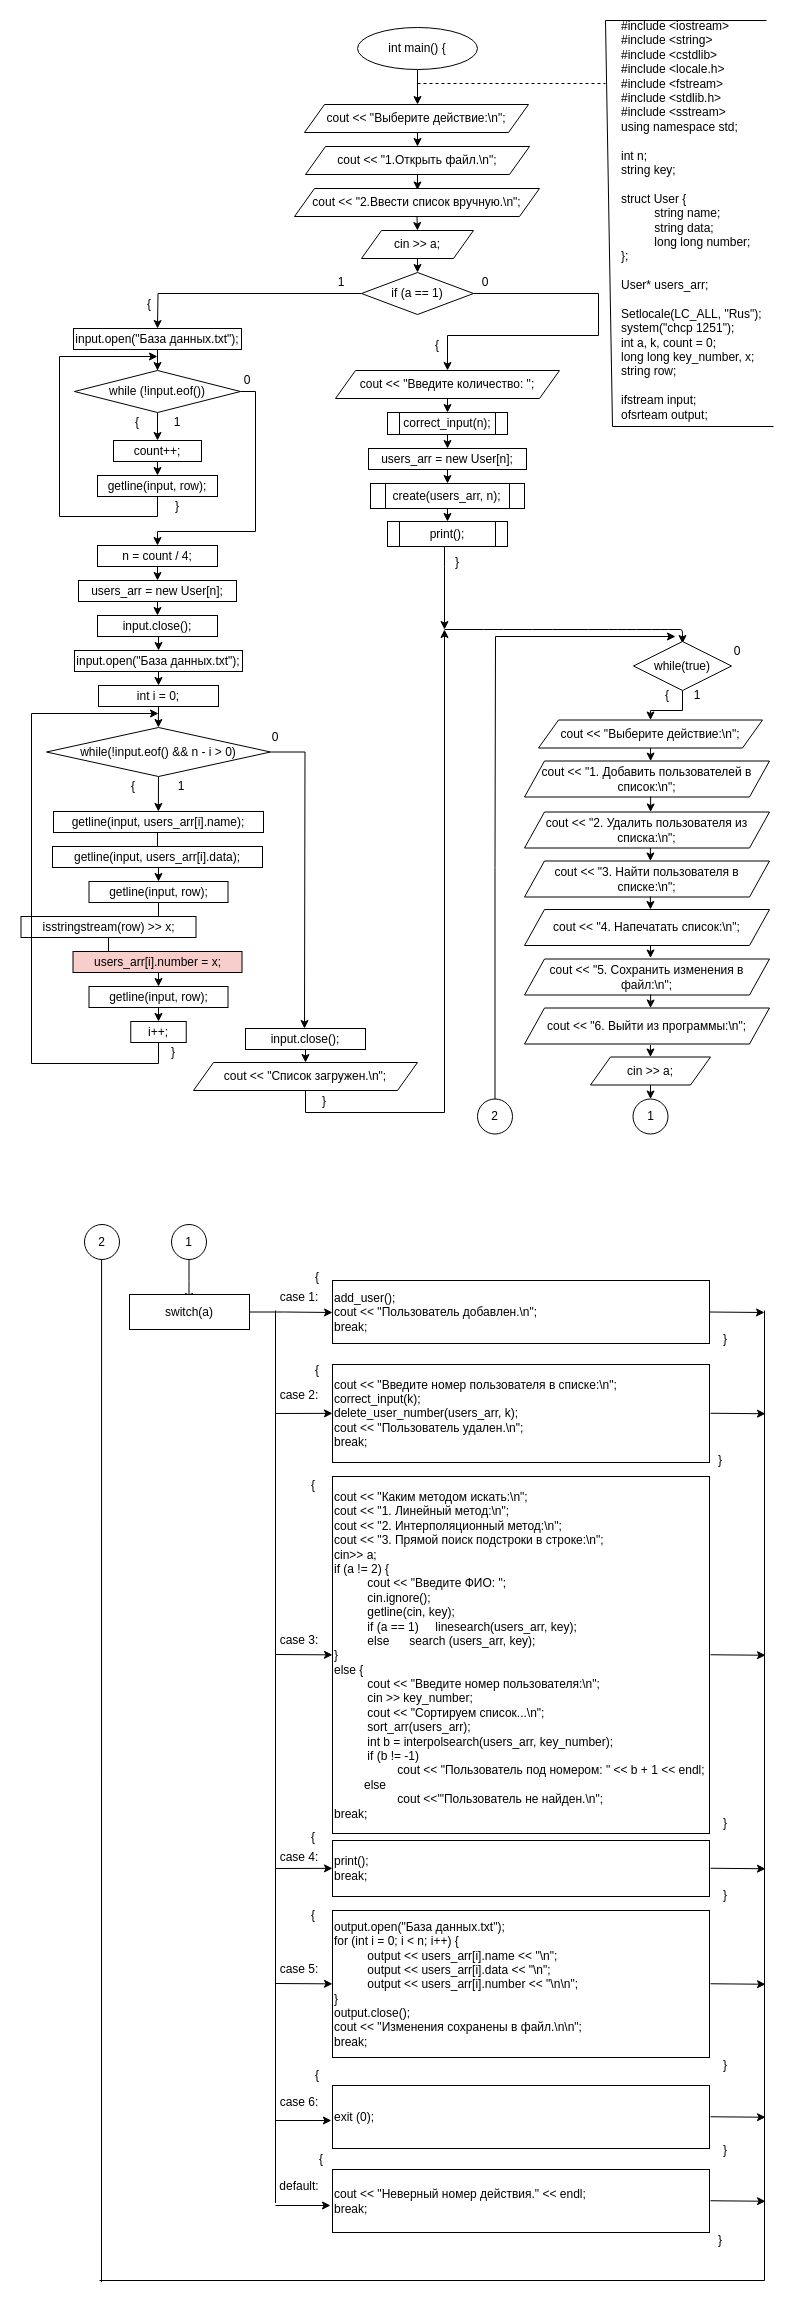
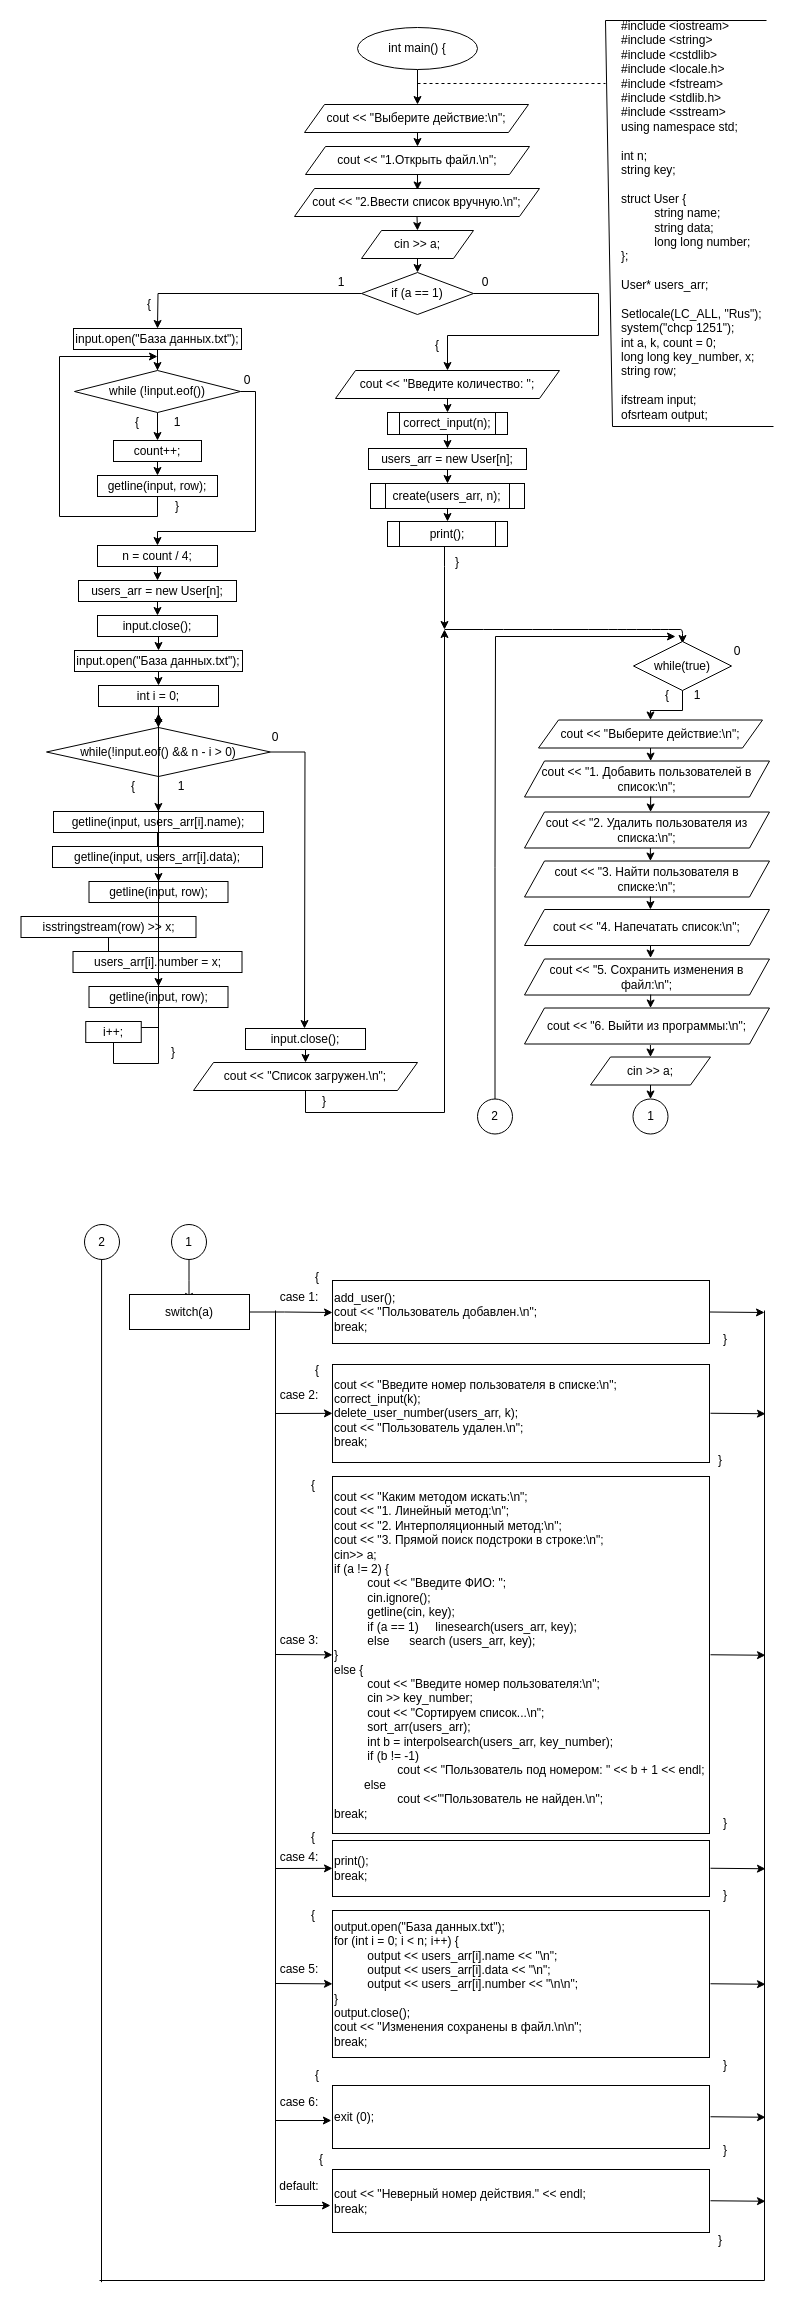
node "users_arr[i].number = x;": fillcolor #f8cecc -> #ffffff
node "i++;": moved (159, 1032) -> (114, 1032)
